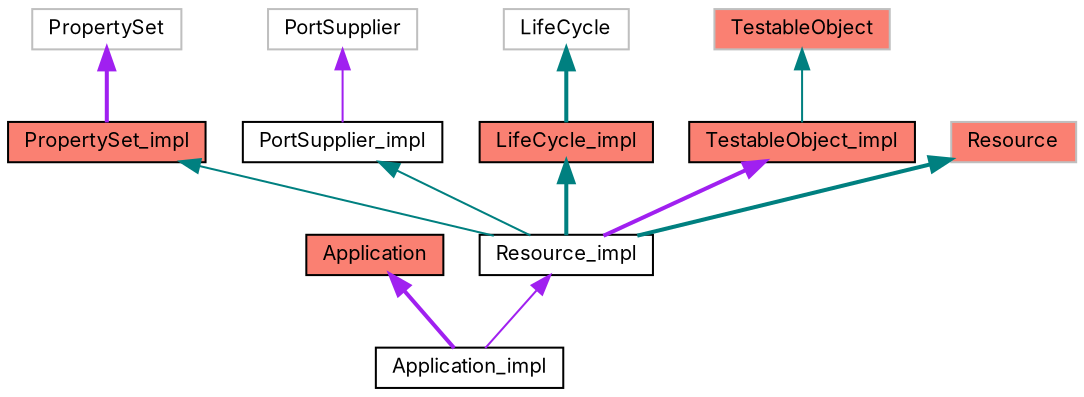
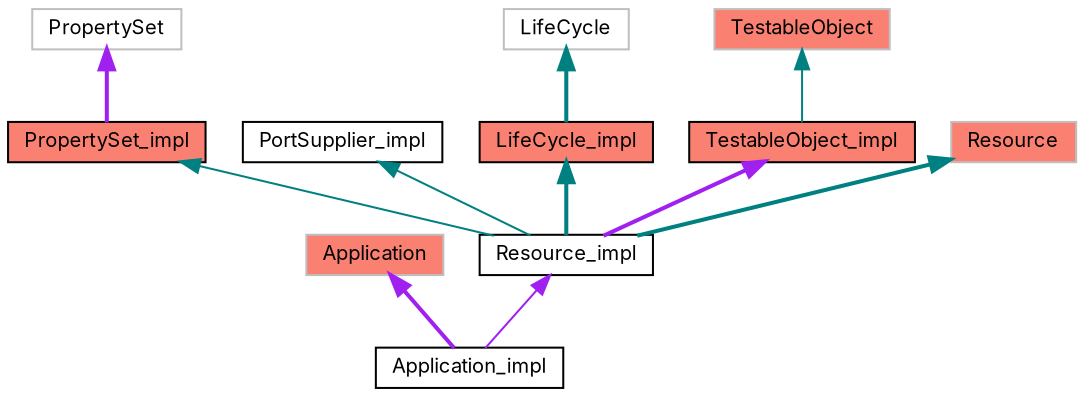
node "PortSupplier": removed
node "Application": color black -> grey75
